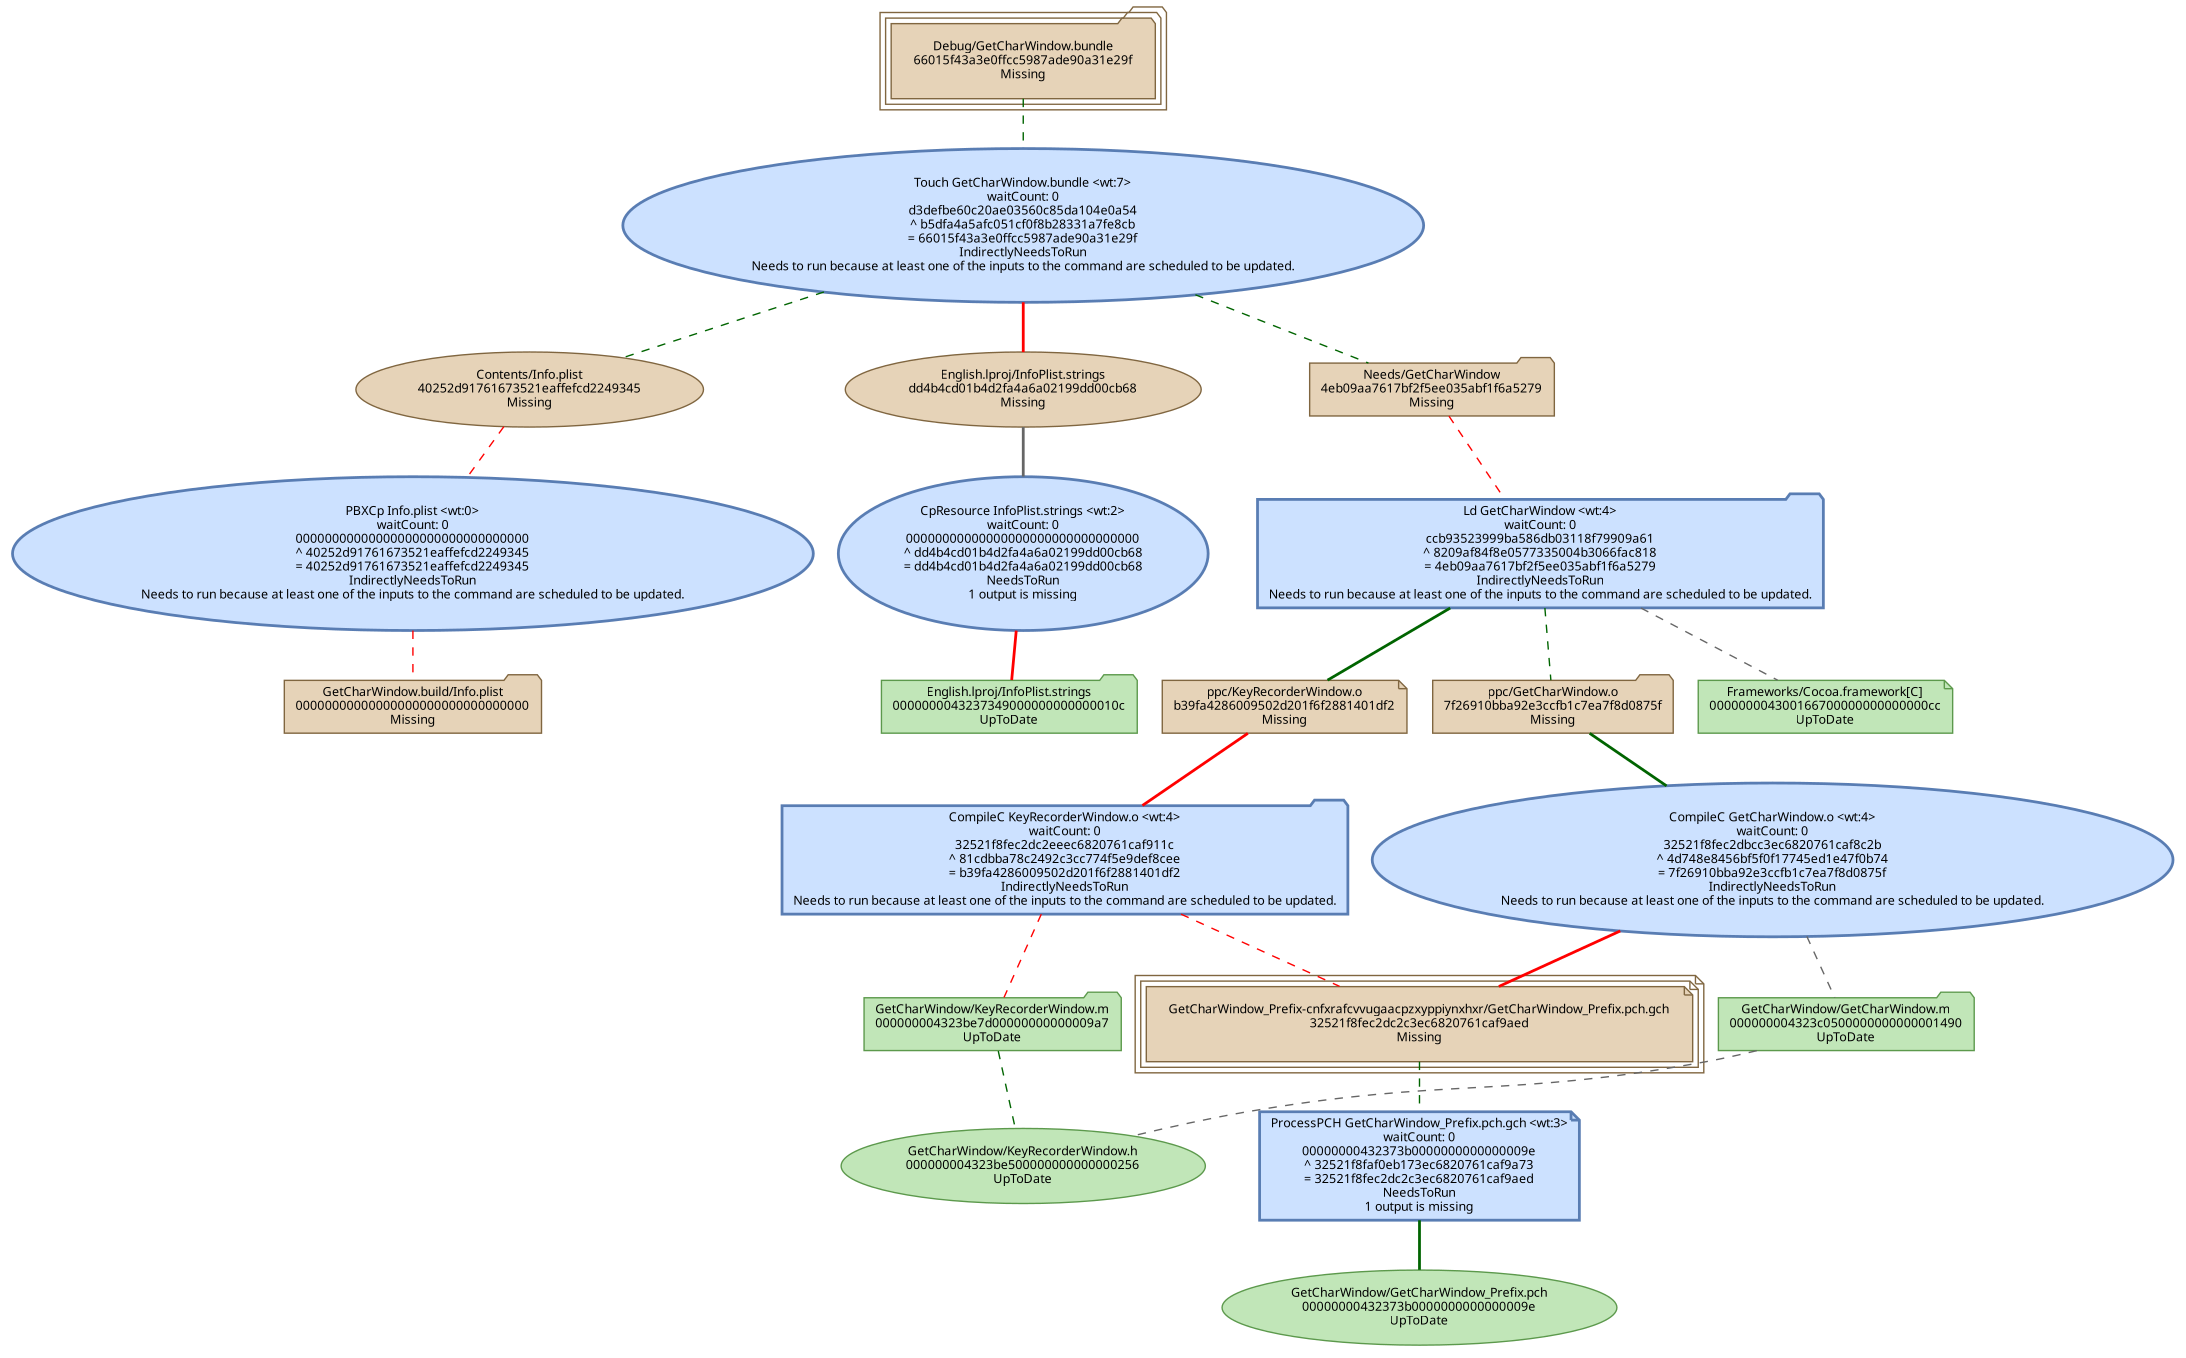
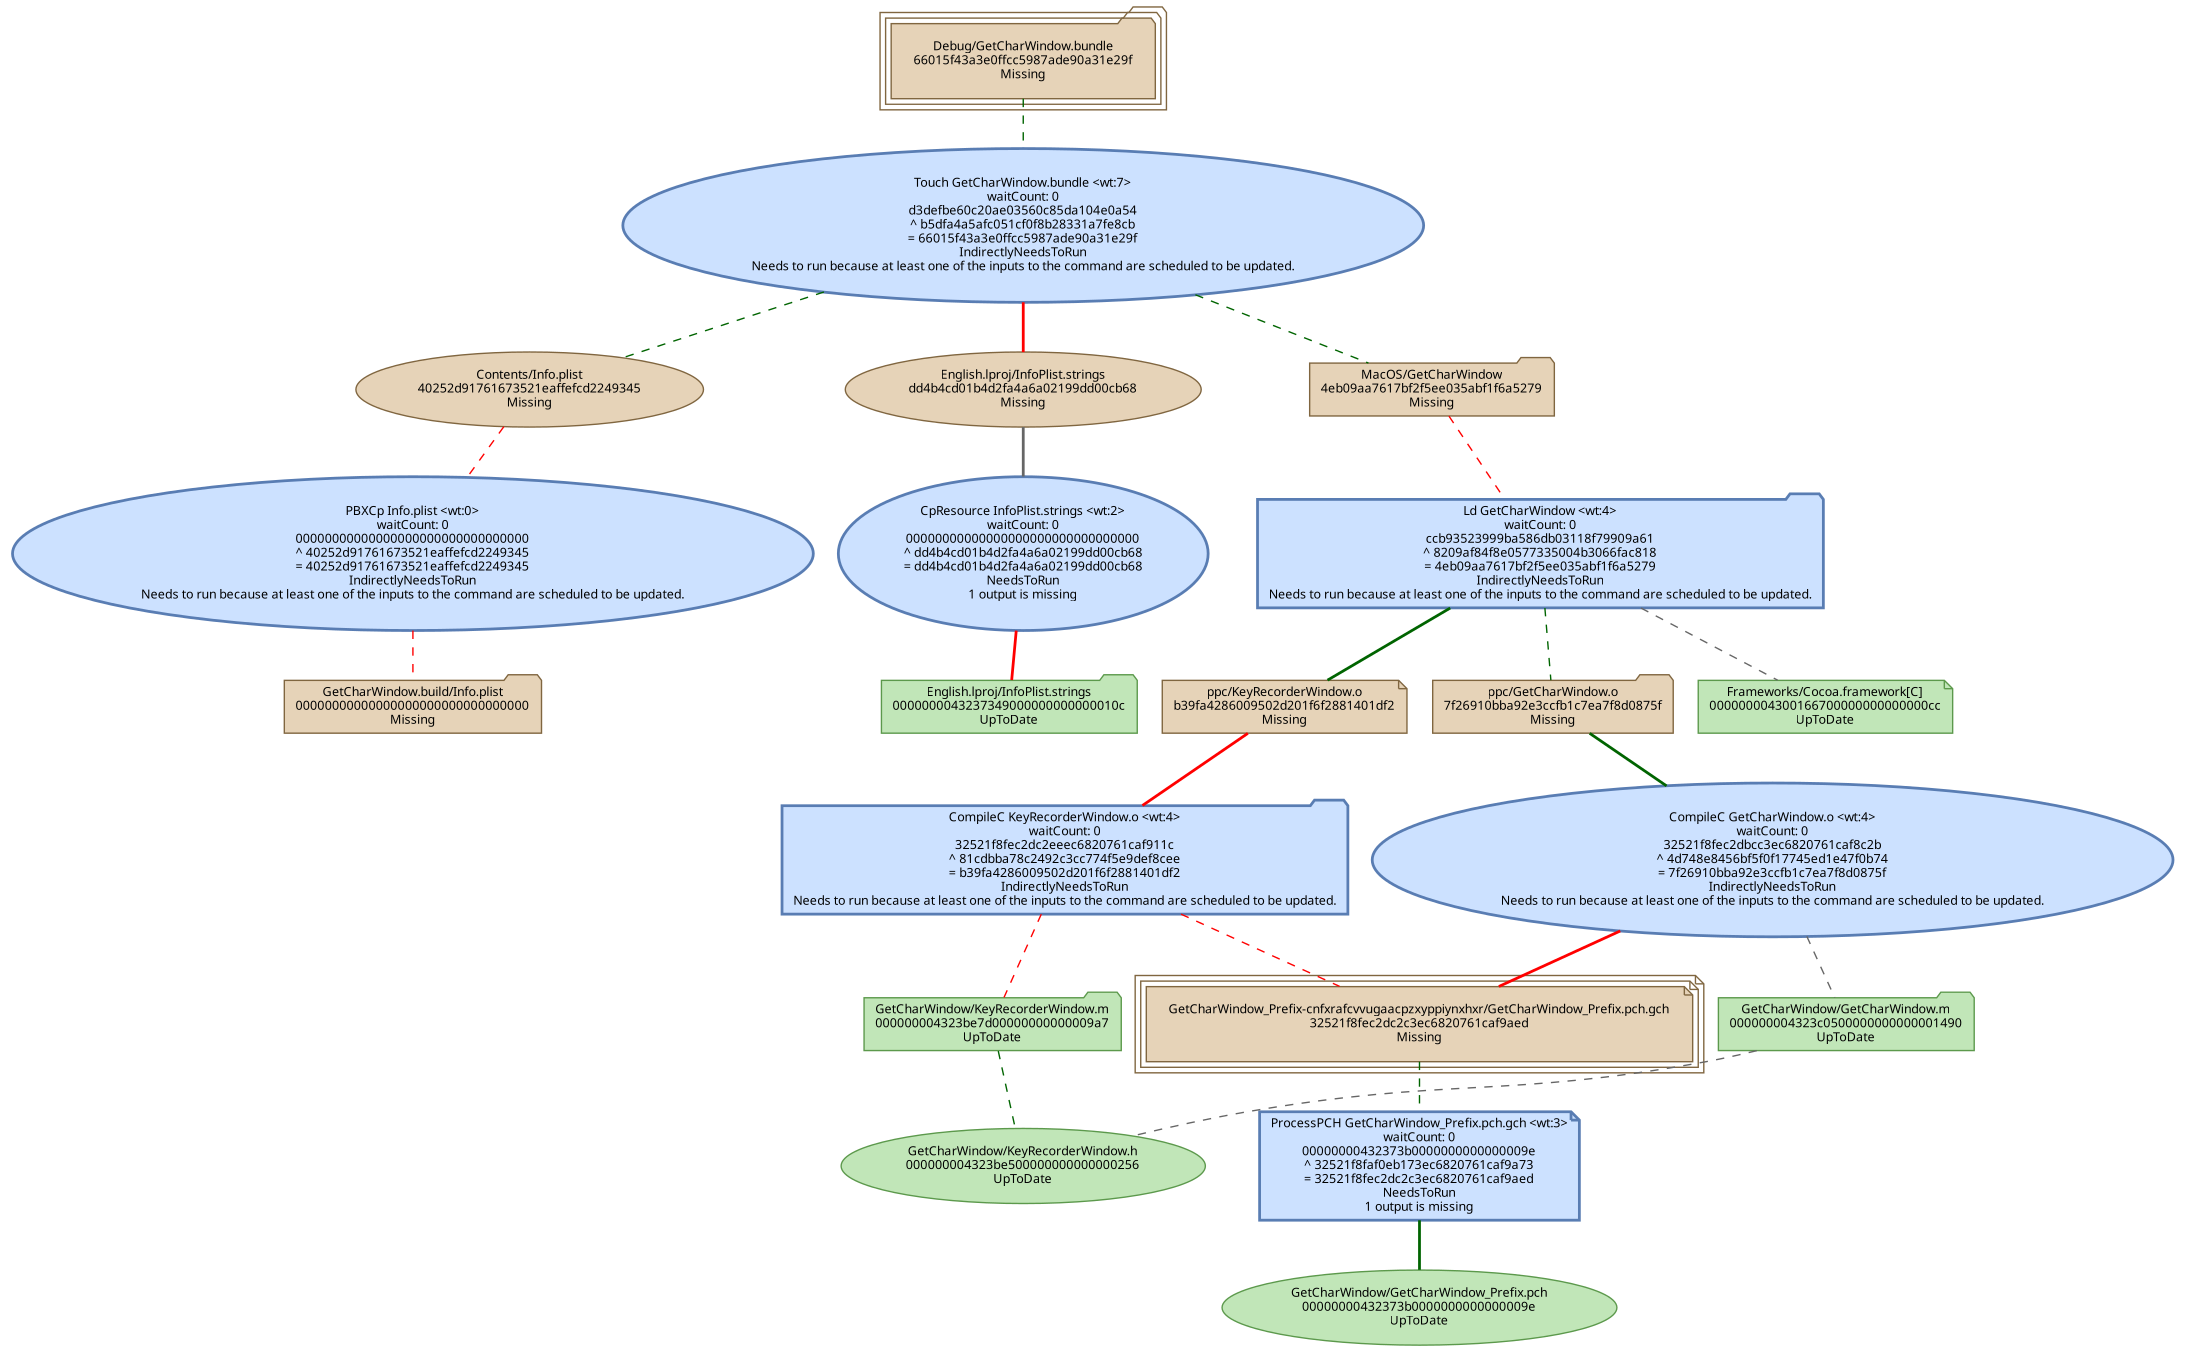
node "Needs/GetCharWindow 4eb09aa7617bf2f5ee035abf1f6a5279 Missing": label "Needs/GetCharWindow 4eb09aa7617bf2f5ee035abf1f6a5279 Missing" -> "MacOS/GetCharWindow 4eb09aa7617bf2f5ee035abf1f6a5279 Missing"
